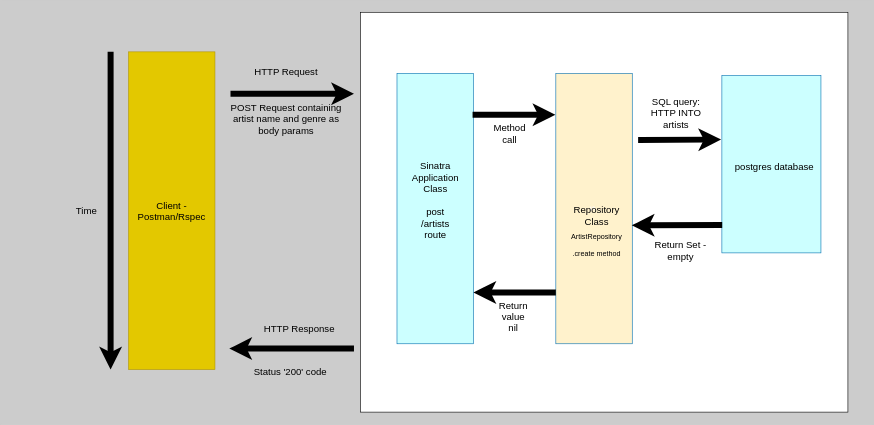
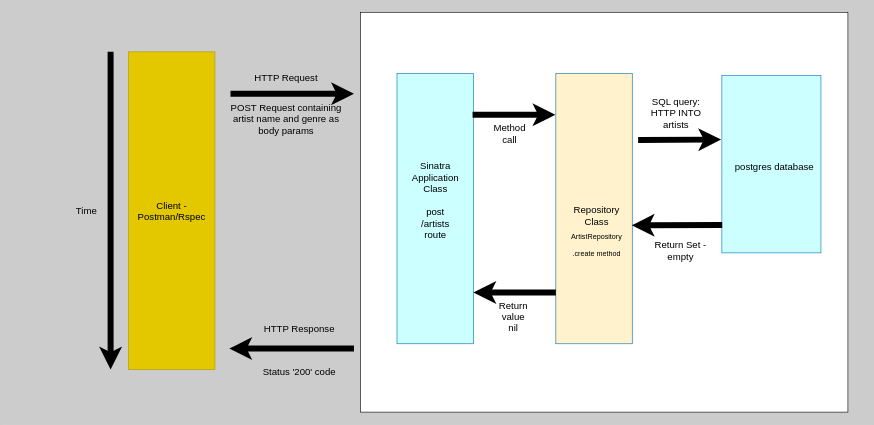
node "HTTP Request": moved (286, 72) -> (286, 78)
node "Status '200' code": moved (290, 372) -> (299, 372)
